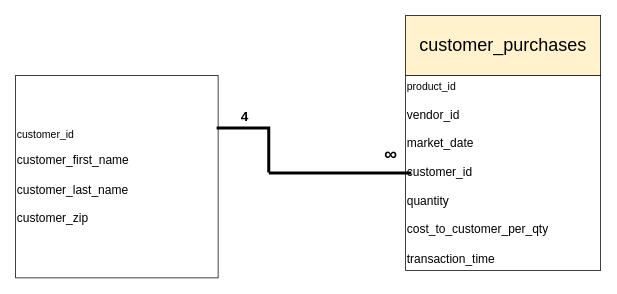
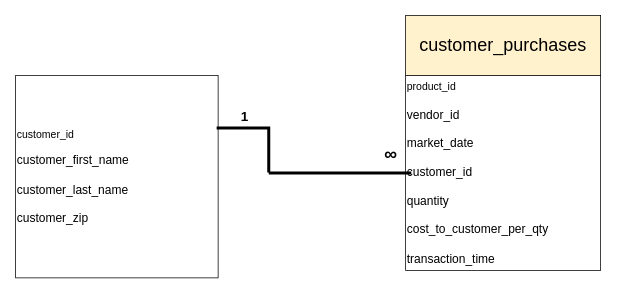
node "4": label "4" -> "1"
